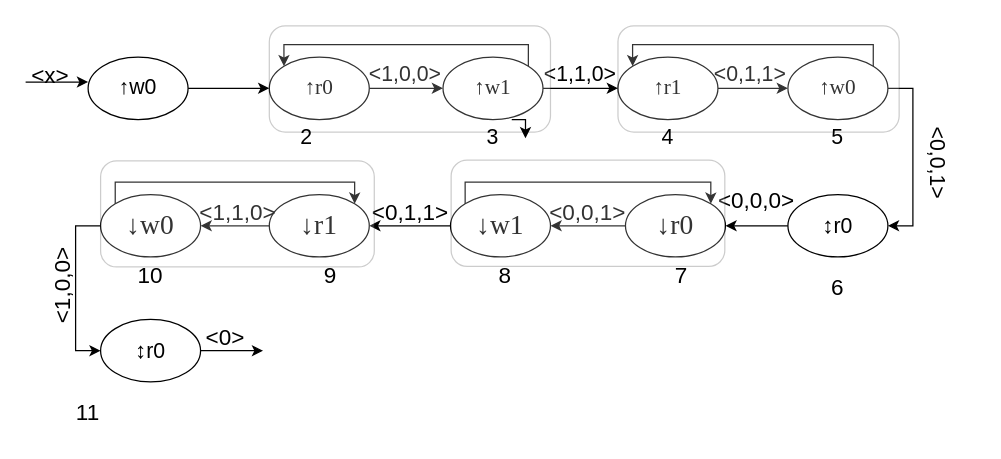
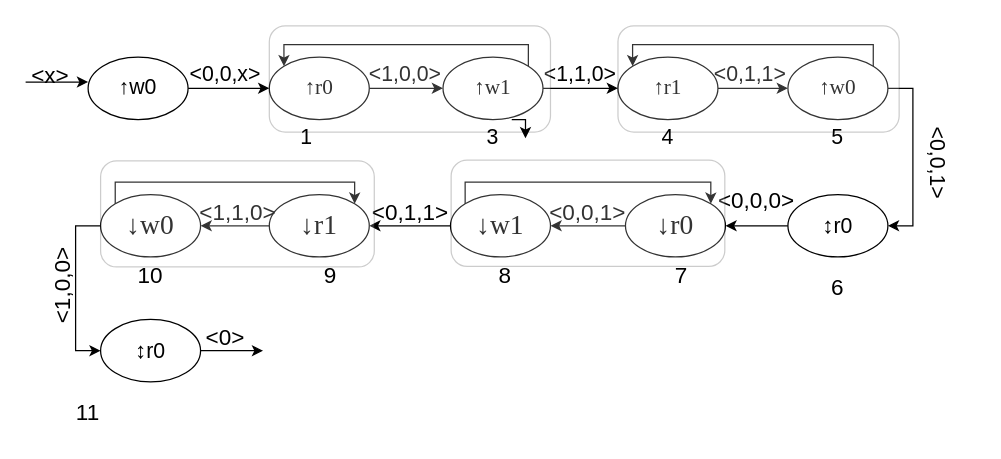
node "<0,0,x>": added
node "2": label "2" -> "1"
